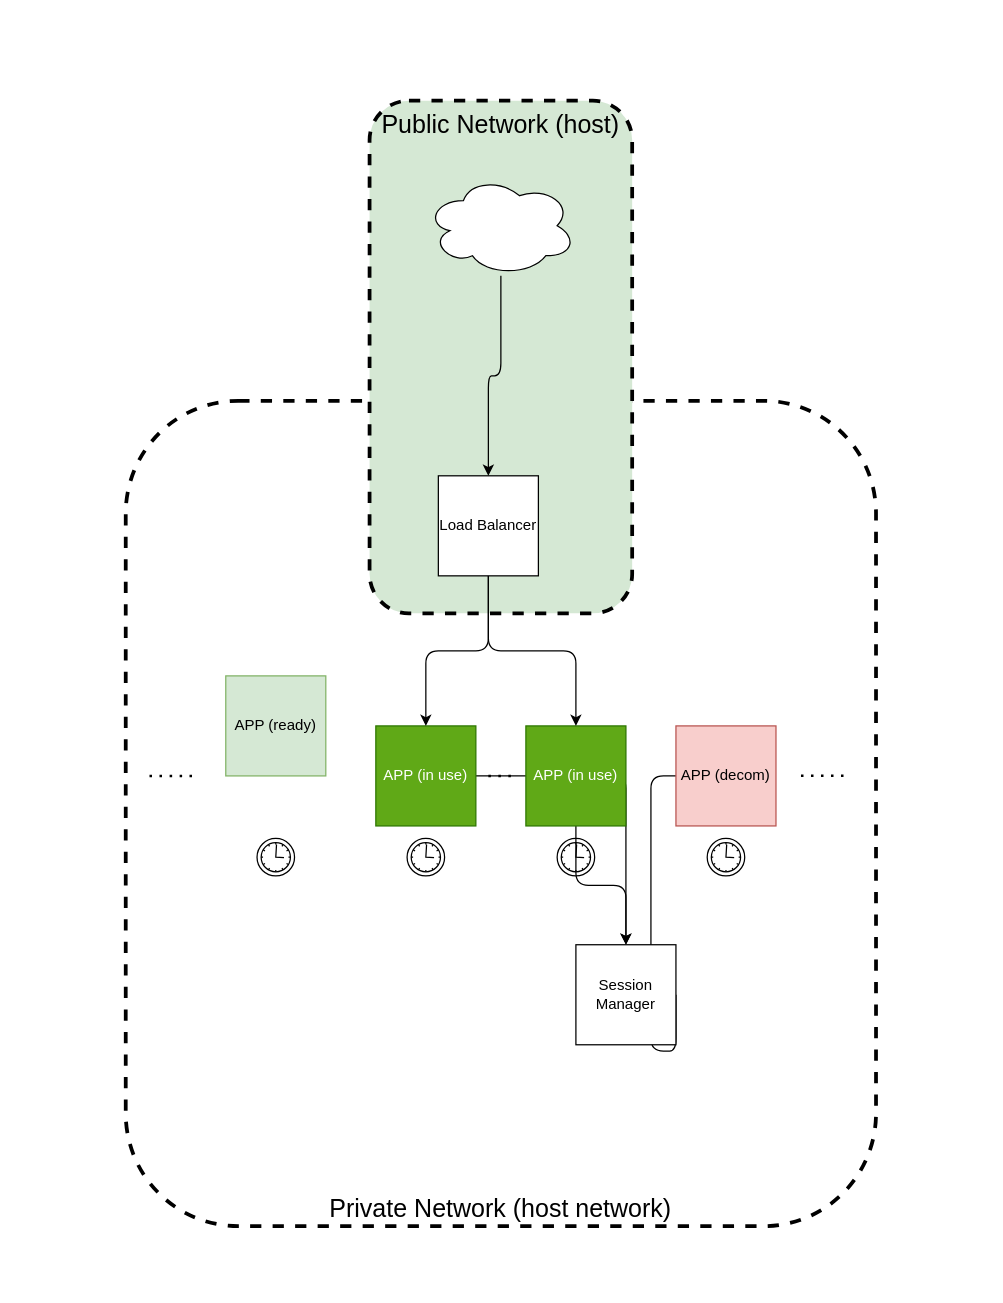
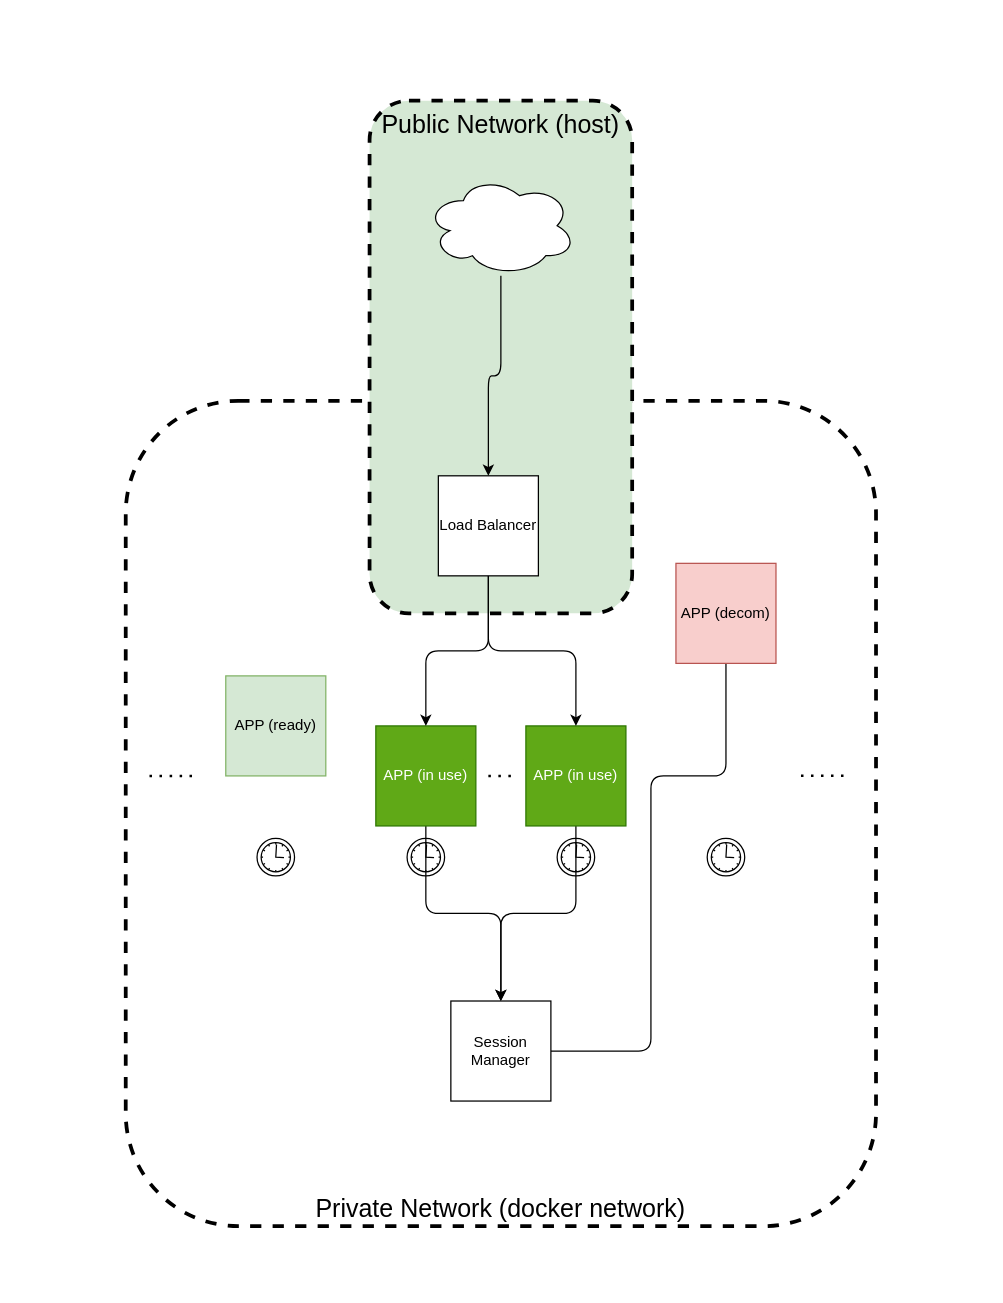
node "APP (decom)": moved (726, 776) -> (726, 613)
node "Session Manager": moved (626, 994) -> (501, 1051)
node "Private Network (host network)": label "Private Network (host network)" -> "Private Network (docker network)"
